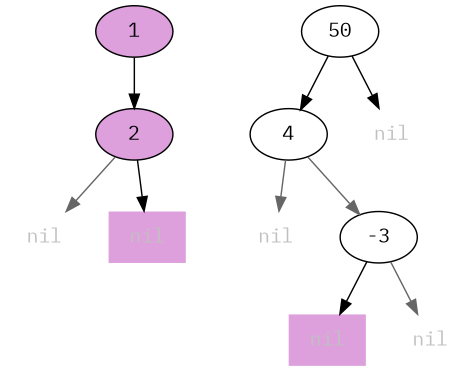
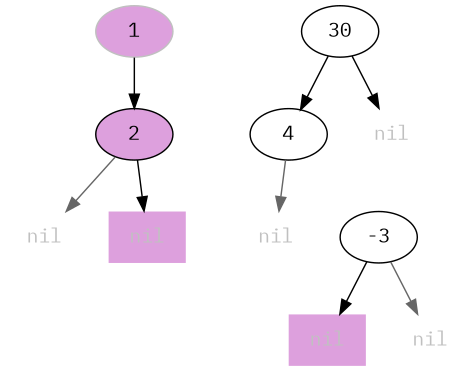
node "1": color black -> grey
node "50": label "50" -> "30"
edge "4" -> "-3": removed
